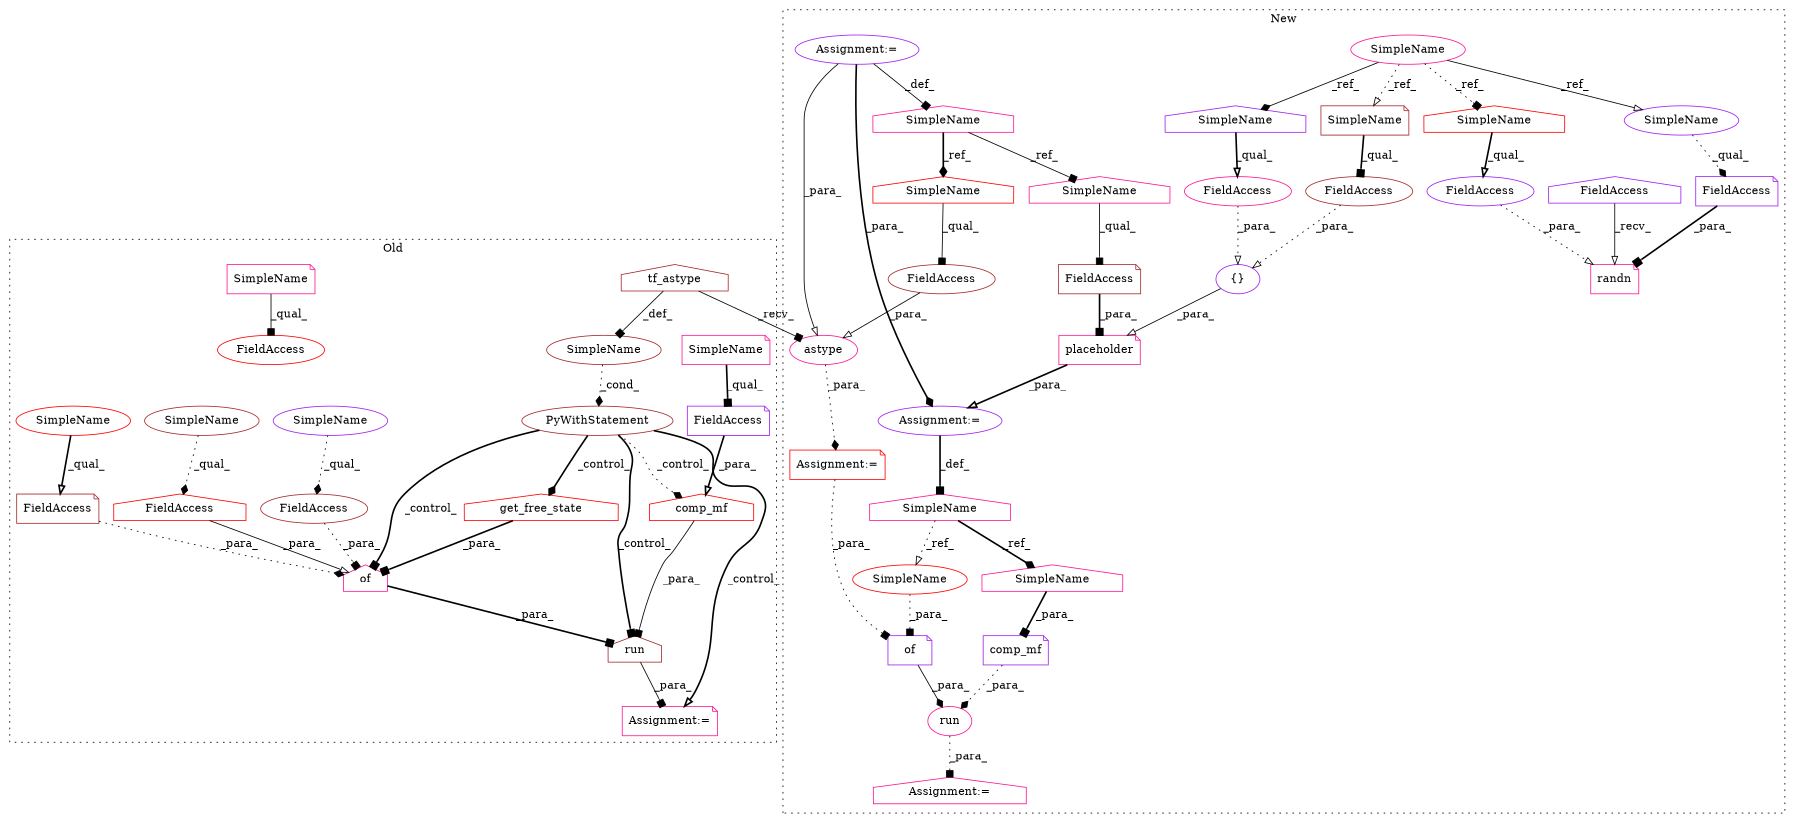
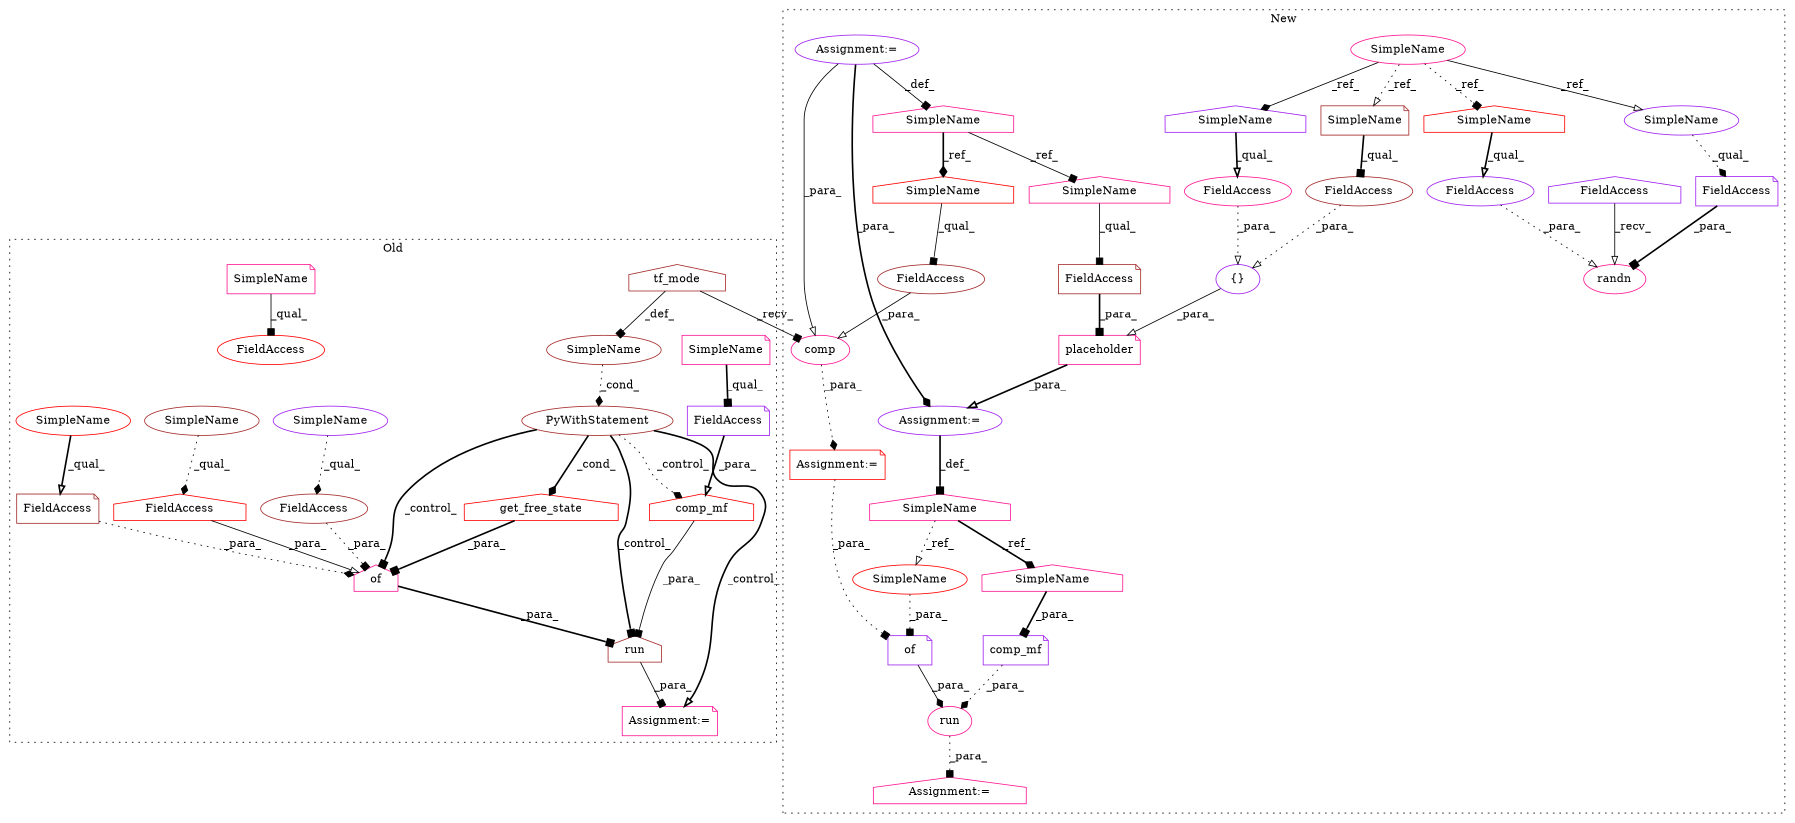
node "tf_astype": label "tf_astype" -> "tf_mode"
node "randn": shape note -> ellipse
node "astype": label "astype" -> "comp"
edge "PyWithStatement" -> "get_free_state": label "_control_" -> "_cond_"
